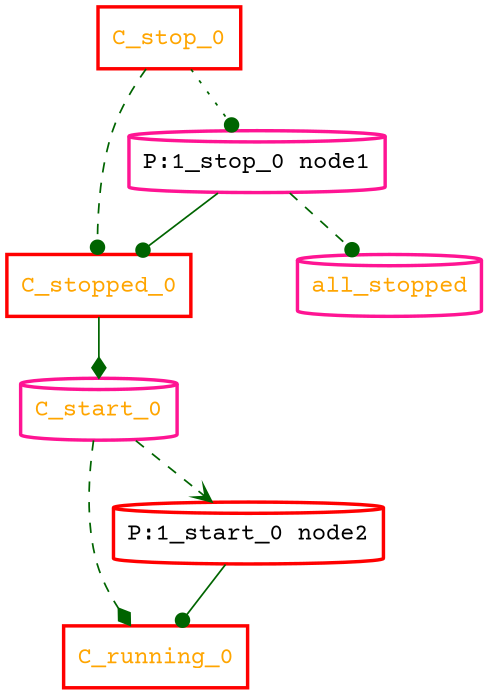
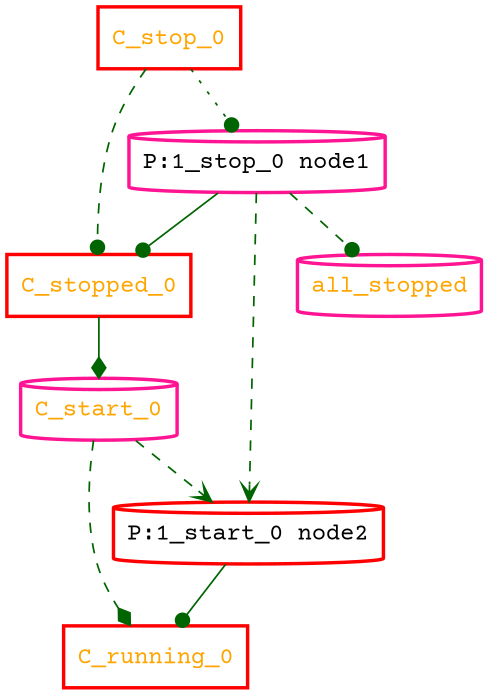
edge "P:1_stop_0 node1" -> "P:1_start_0 node2": added
